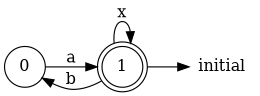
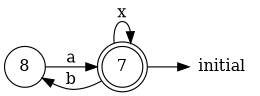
node "0": label "0" -> "8"
node "1": label "1" -> "7"
